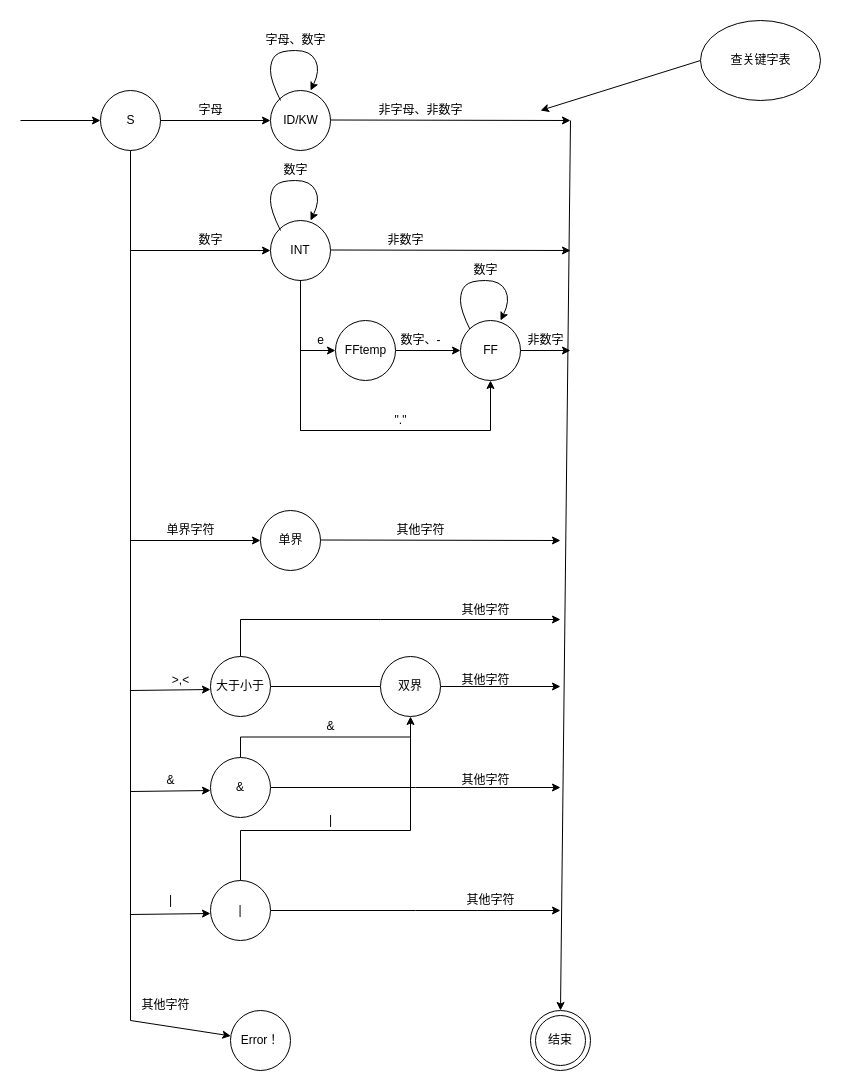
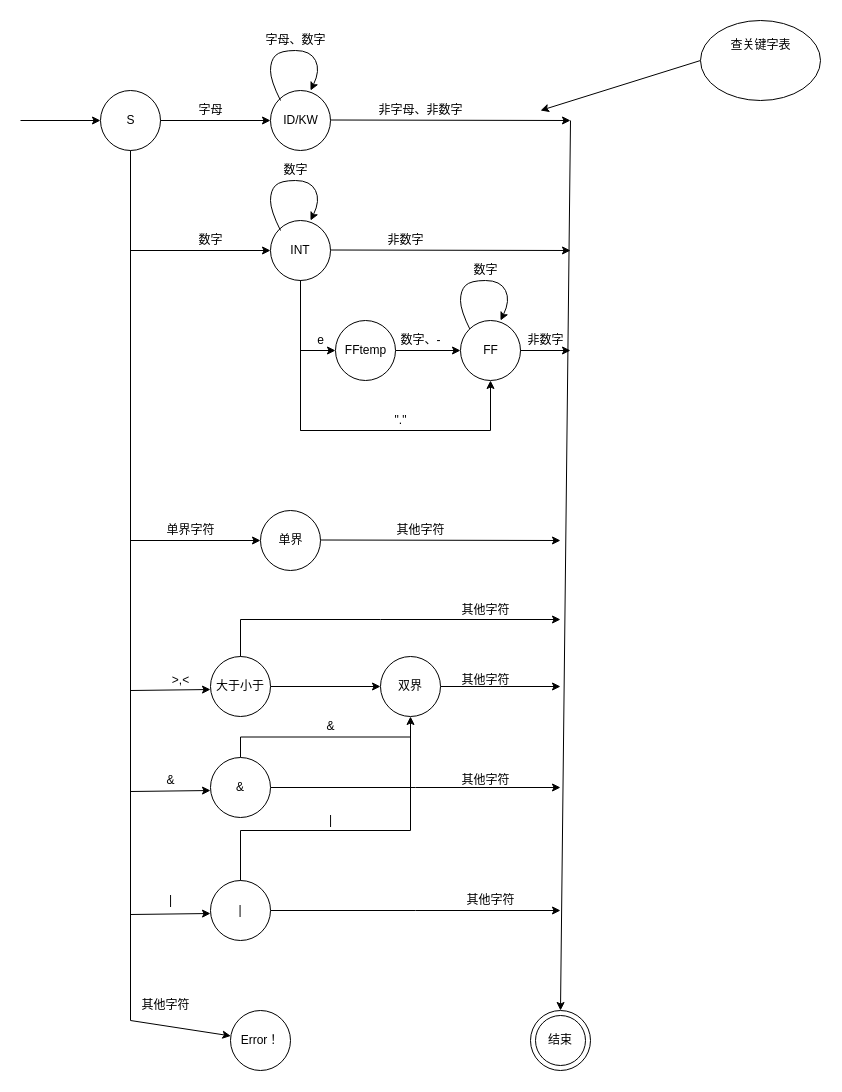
node "查关键字表": moved (761, 61) -> (761, 46)
edge "大于小于" -- "双界": arrowhead none -> classic
